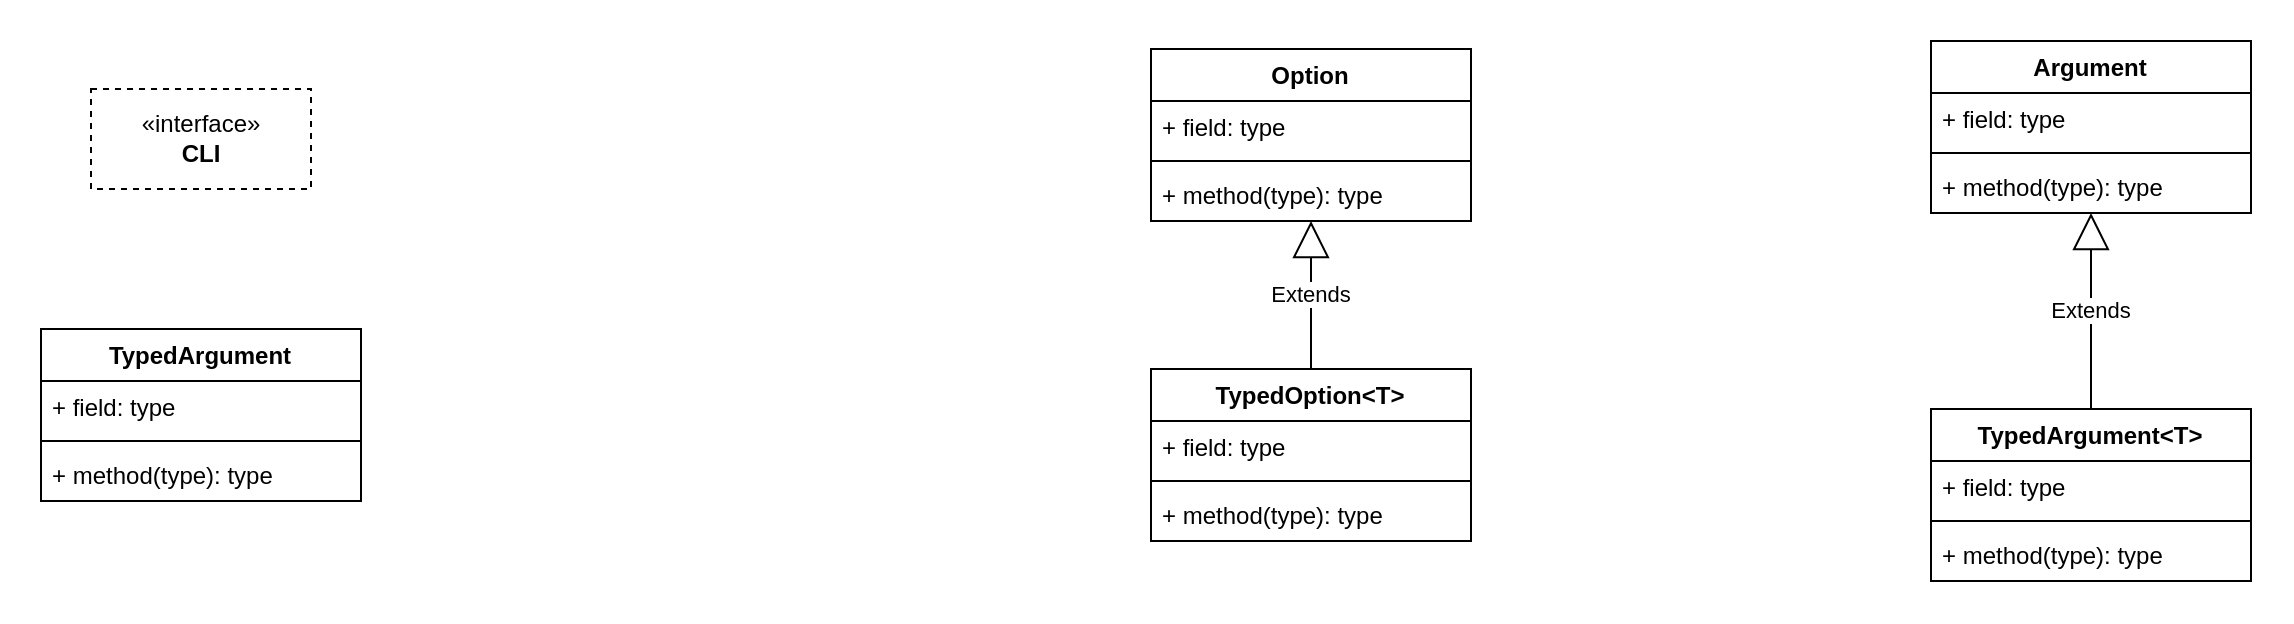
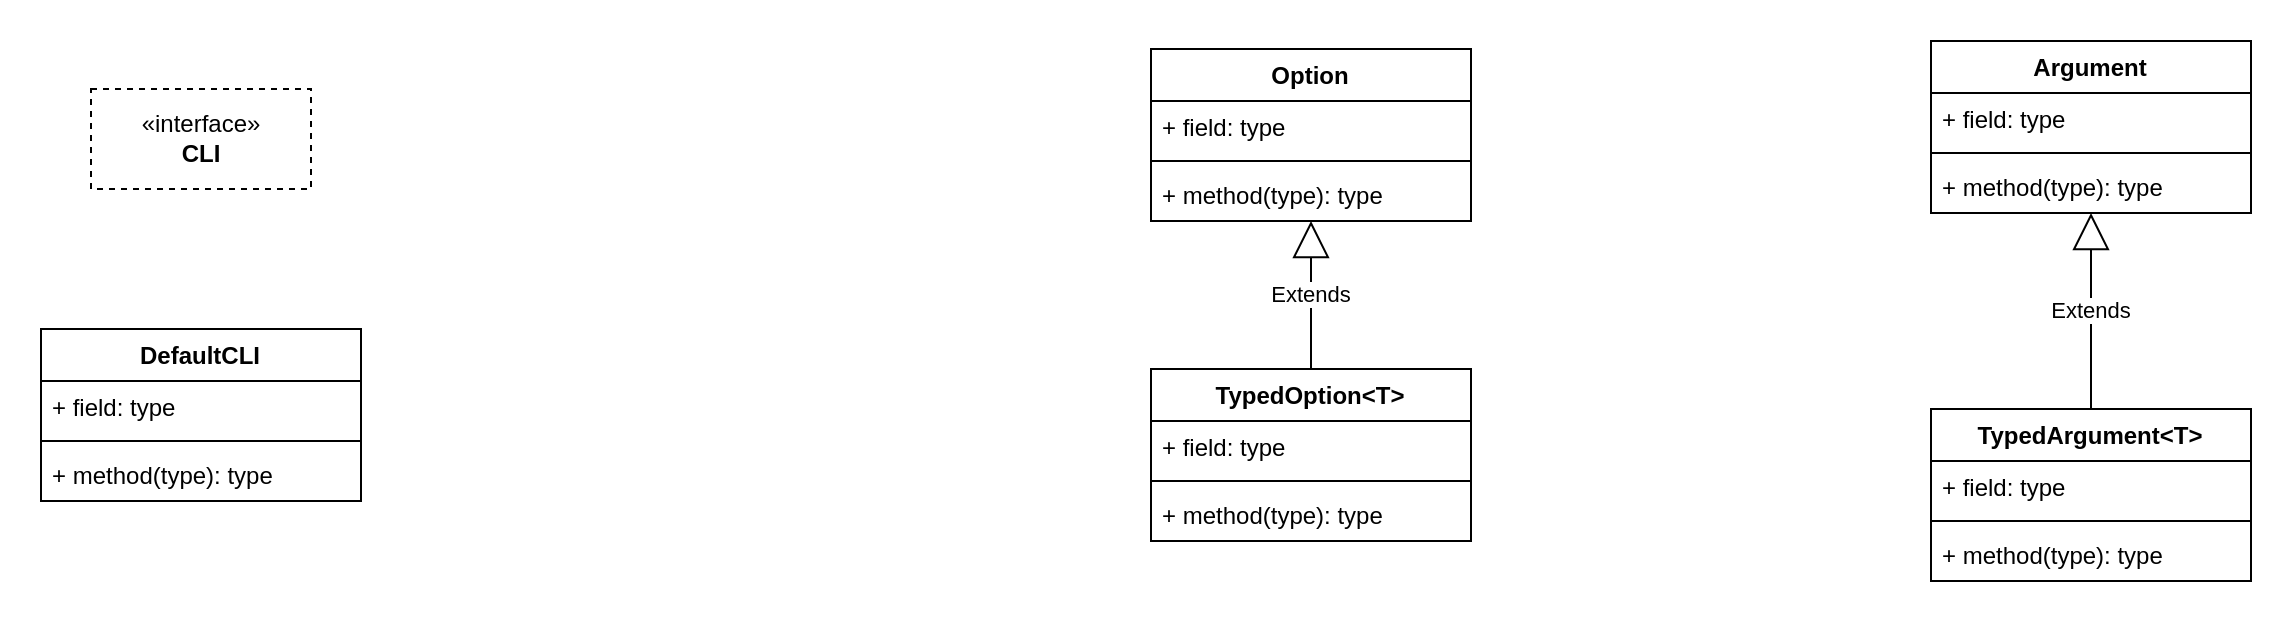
node "TypedArgument": label "TypedArgument" -> "DefaultCLI"
